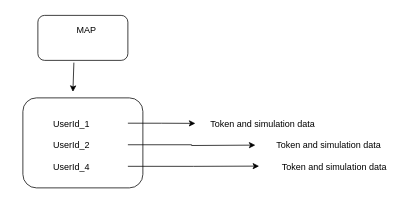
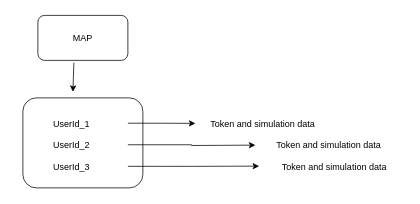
node "MAP": moved (87, 30) -> (83, 38)
node "UserId_1 UserId_2 UserId_4": label "UserId_1 UserId_2 UserId_4" -> "UserId_1 UserId_2 UserId_3"
